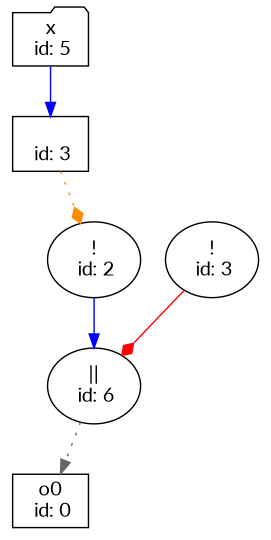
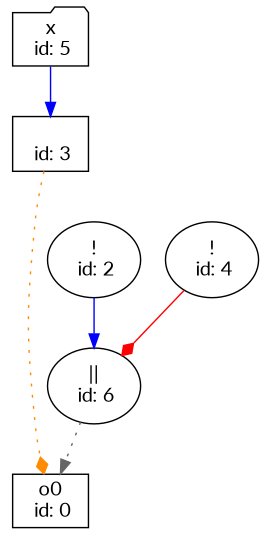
edge "id: 3" -> "! id: 2": now "id: 3" -> "o0 id: 0"
node "! id: 3": label "! id: 3" -> "! id: 4"
